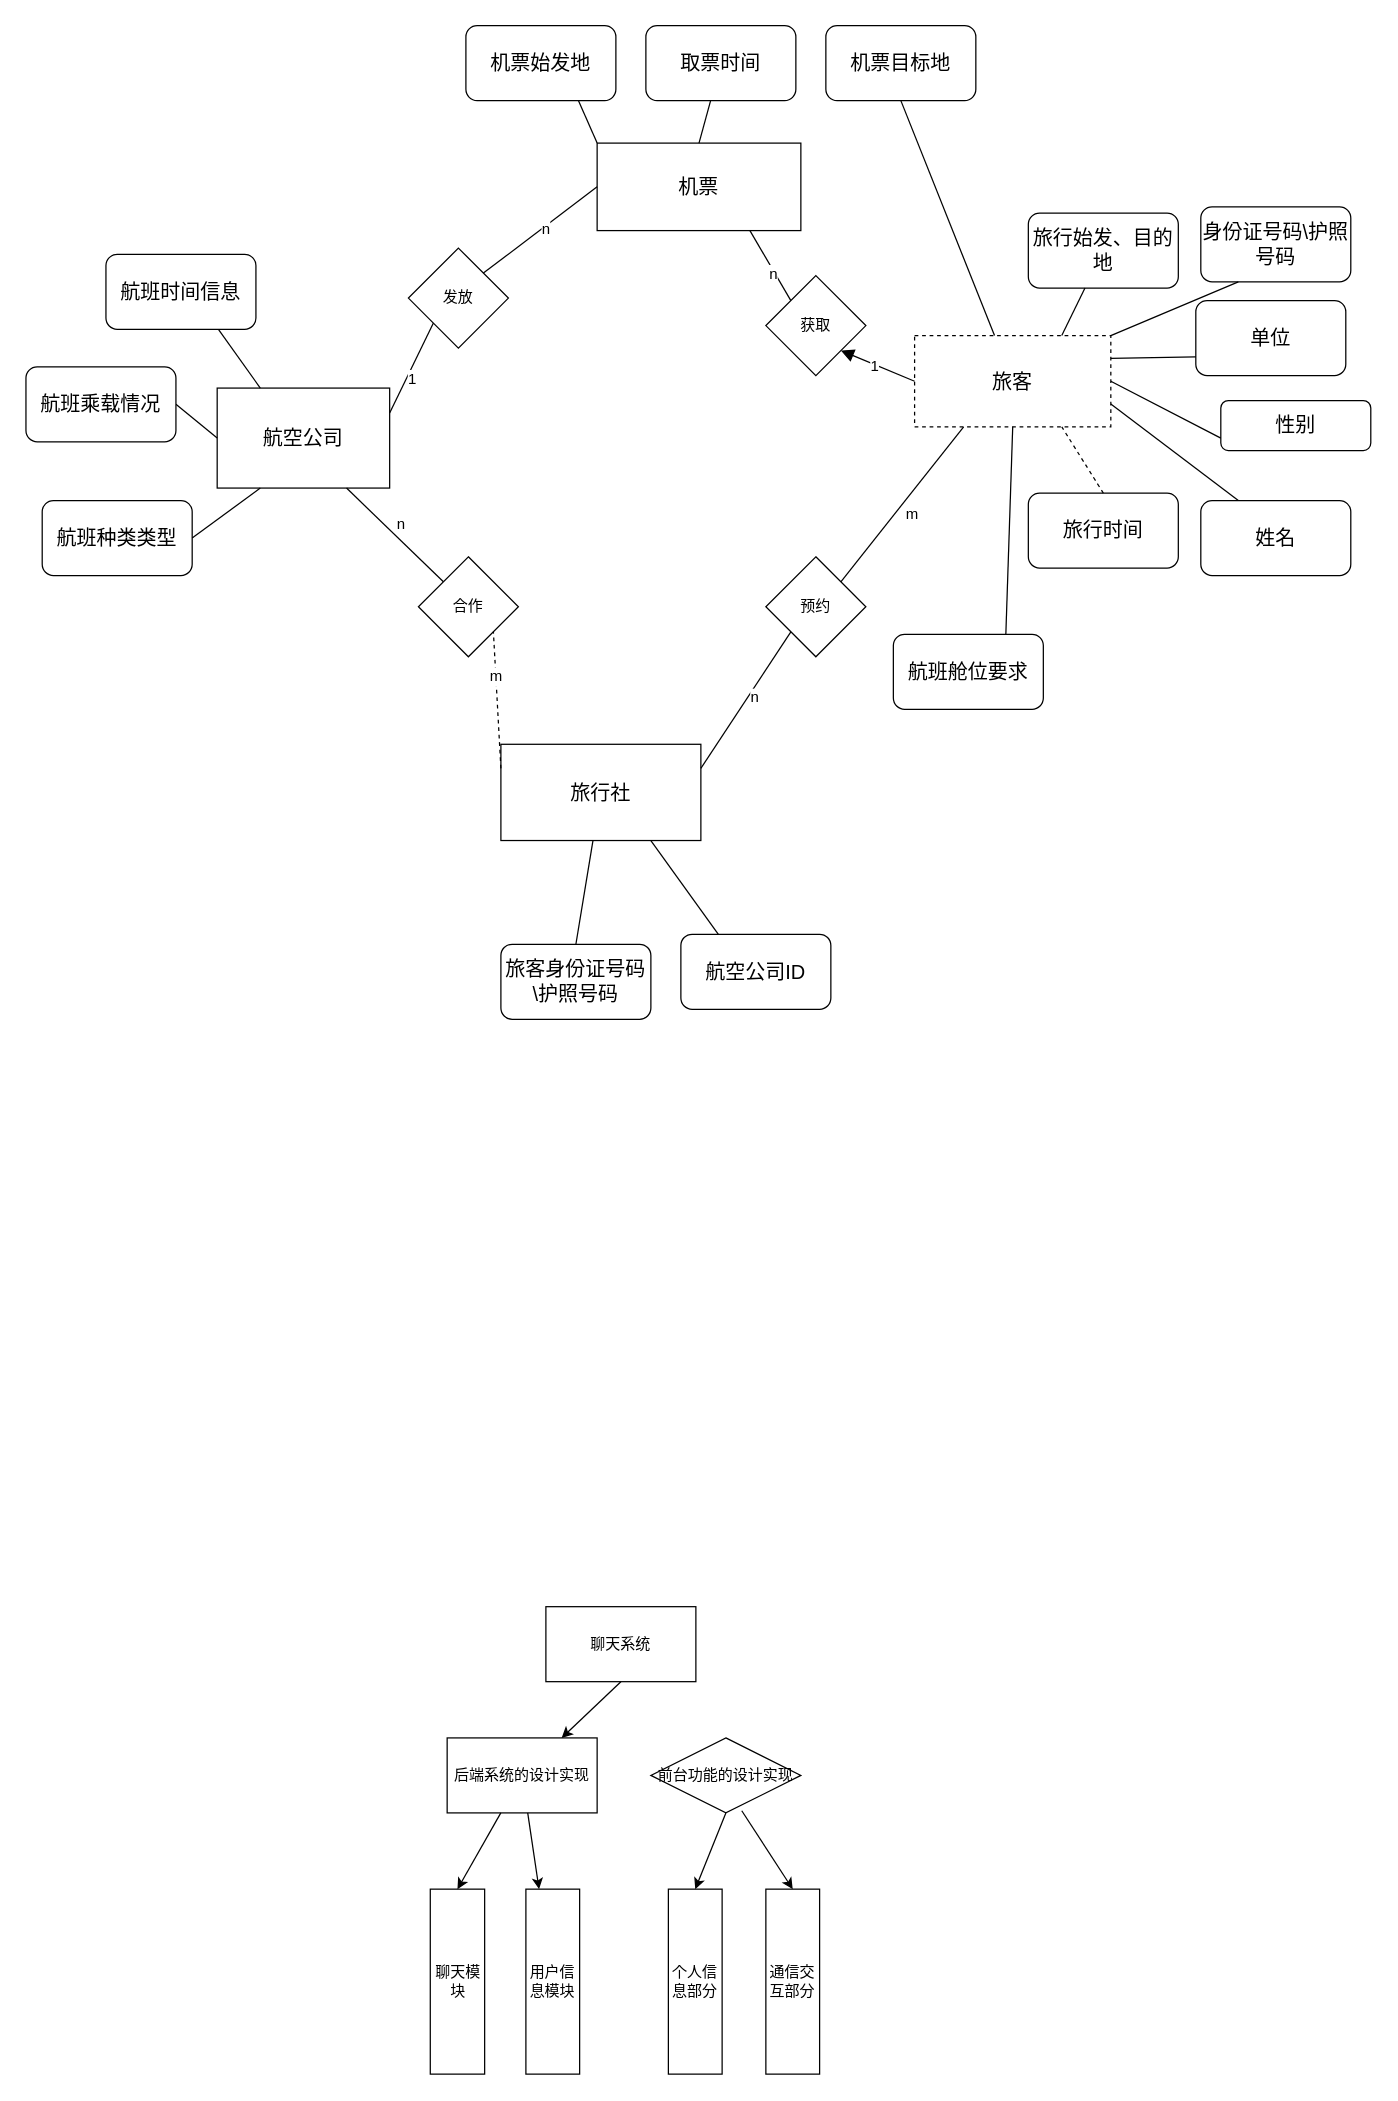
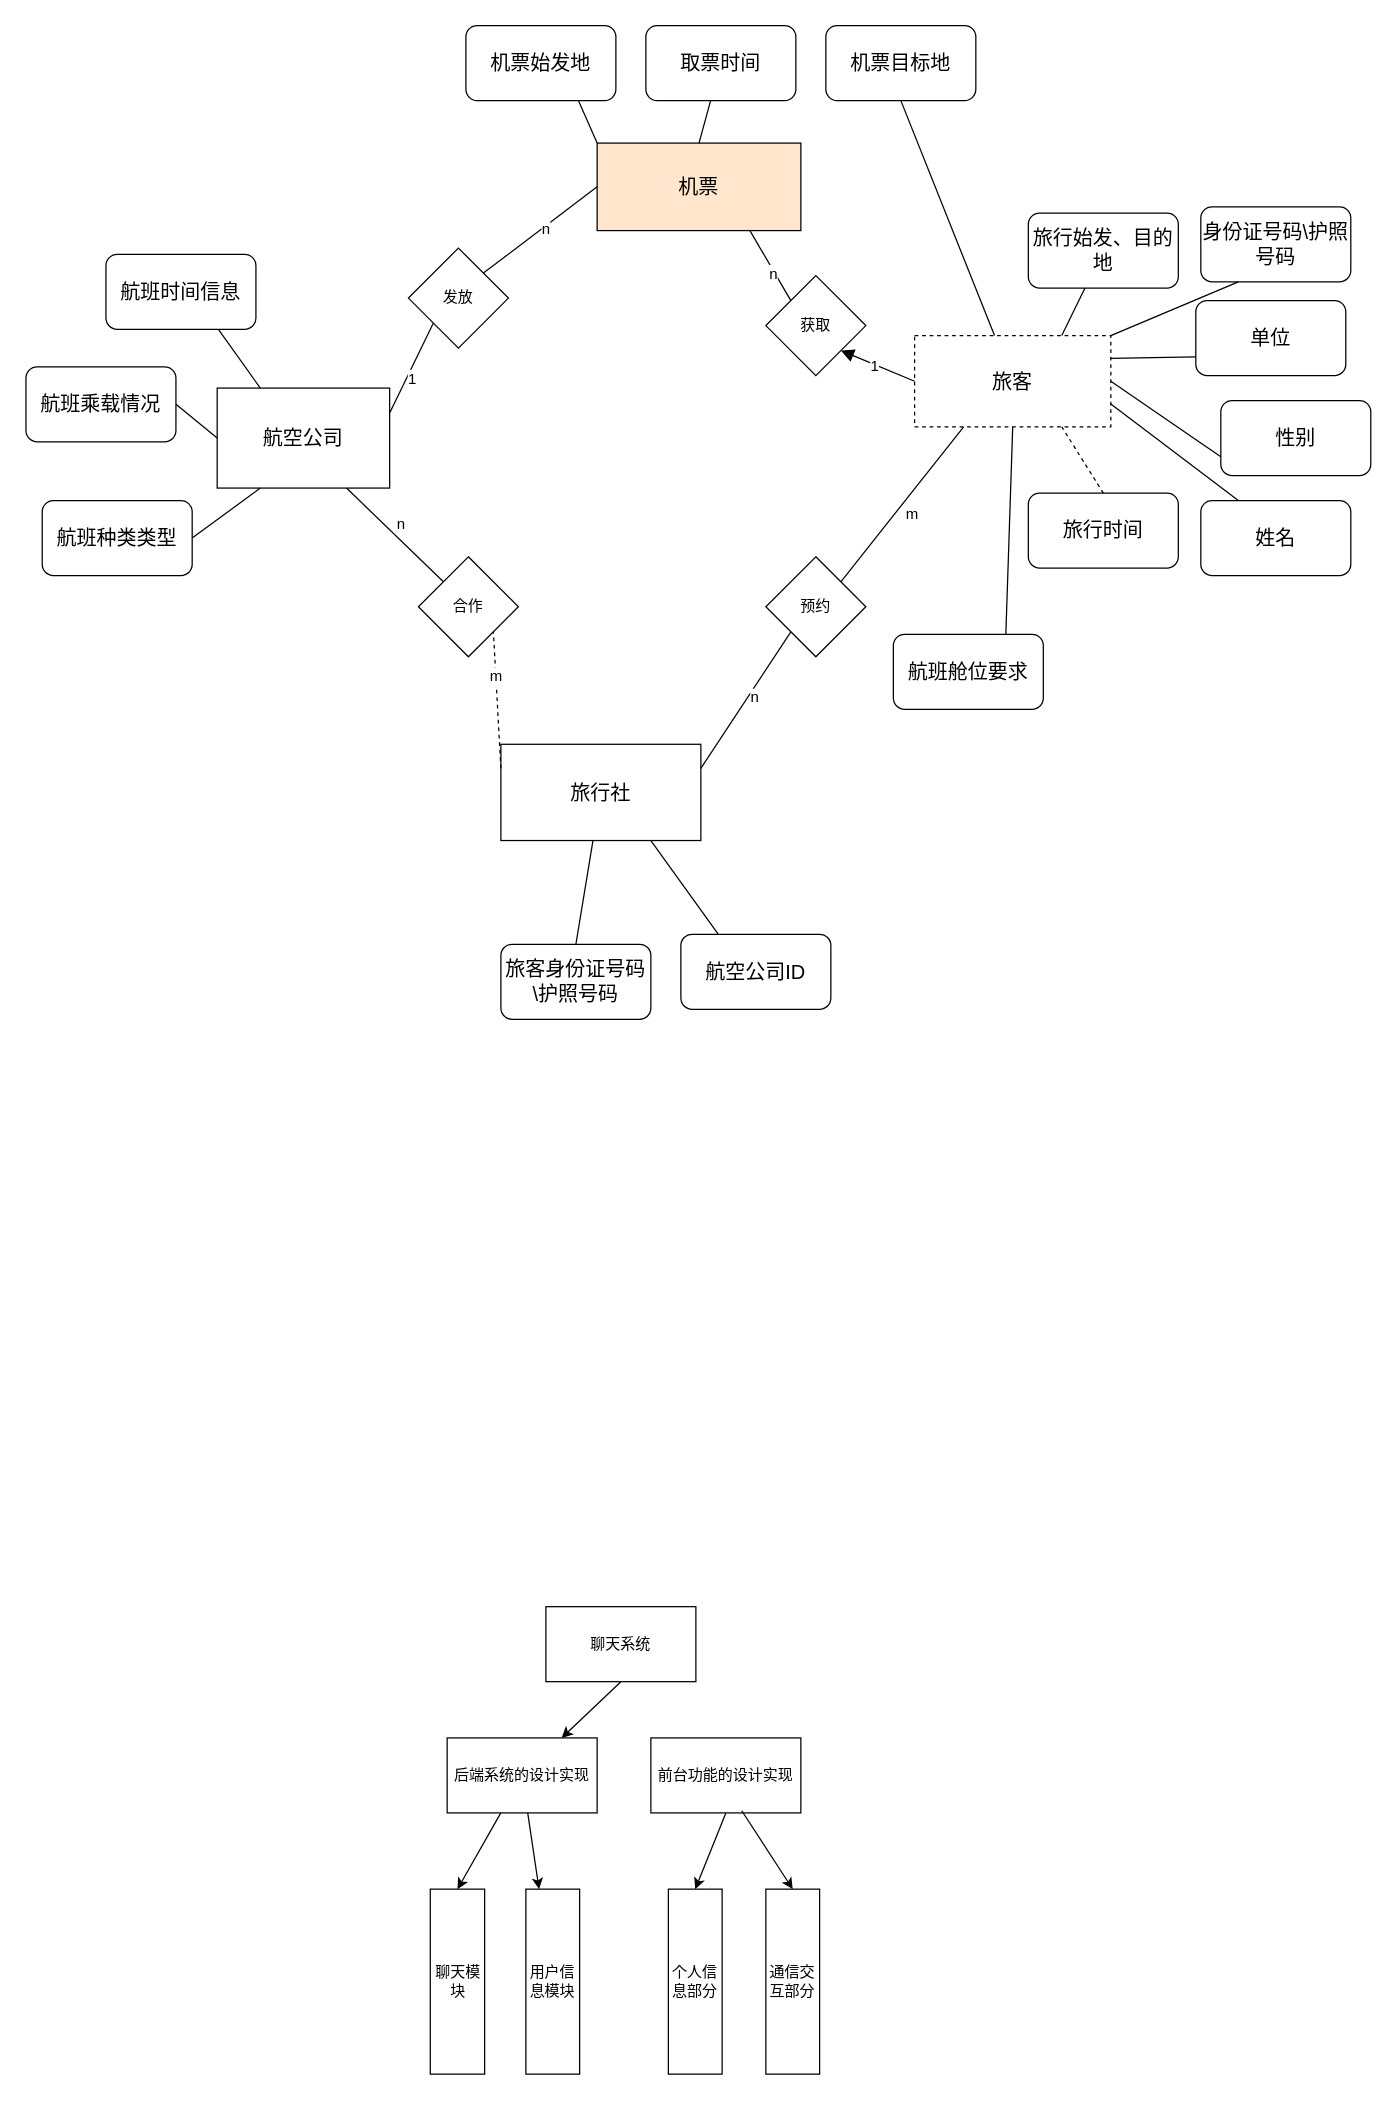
node "机票": fillcolor #ffffff -> #ffe6cc
node "性别": size 150x50 -> 150x75
node "前台功能的设计实现": shape diamond -> rectangle
